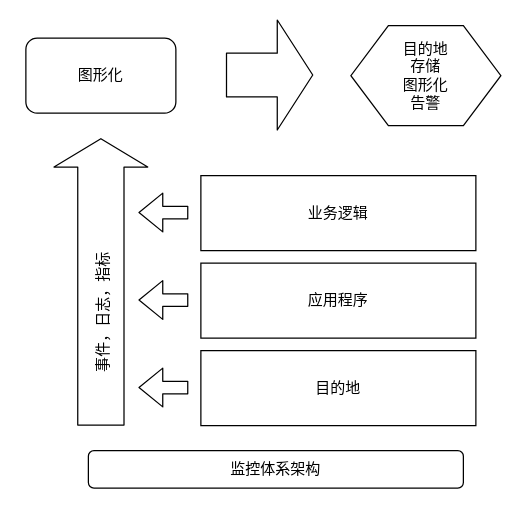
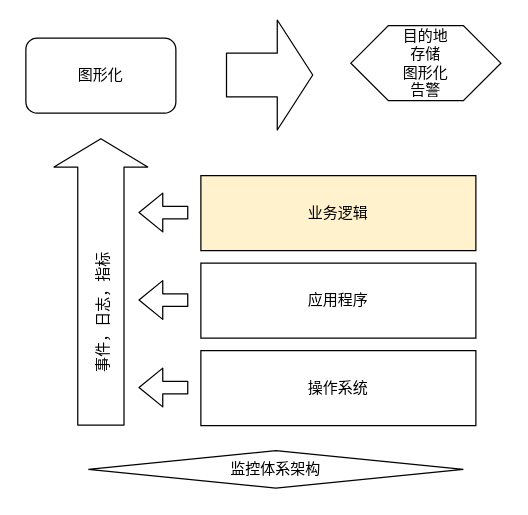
node "目的地 存储 图形化 告警": size 150x100 -> 150x75
node "业务逻辑": fillcolor #ffffff -> #fff2cc
node "目的地": label "目的地" -> "操作系统"
node "监控体系架构": shape rounded rectangle -> diamond
